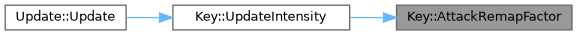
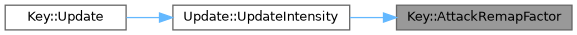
node "Update::Update": label "Update::Update" -> "Key::Update"
node "Key::UpdateIntensity": label "Key::UpdateIntensity" -> "Update::UpdateIntensity"
